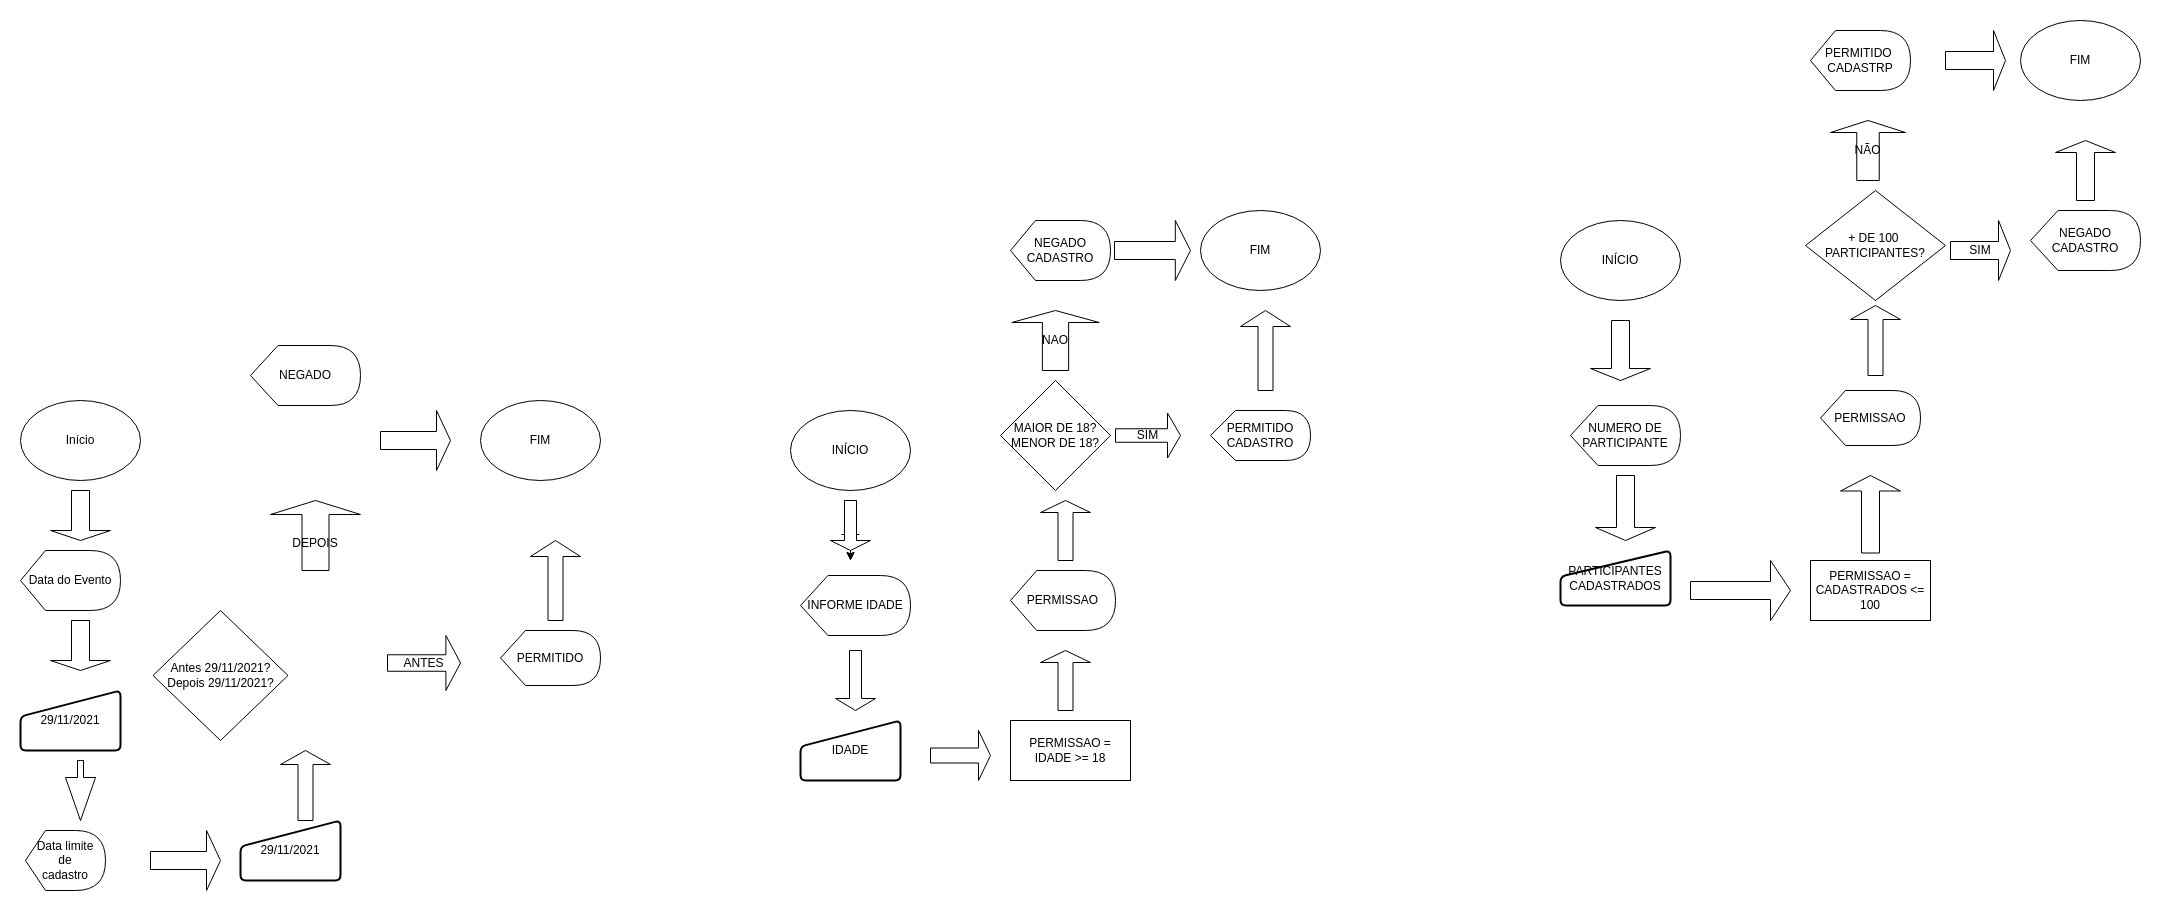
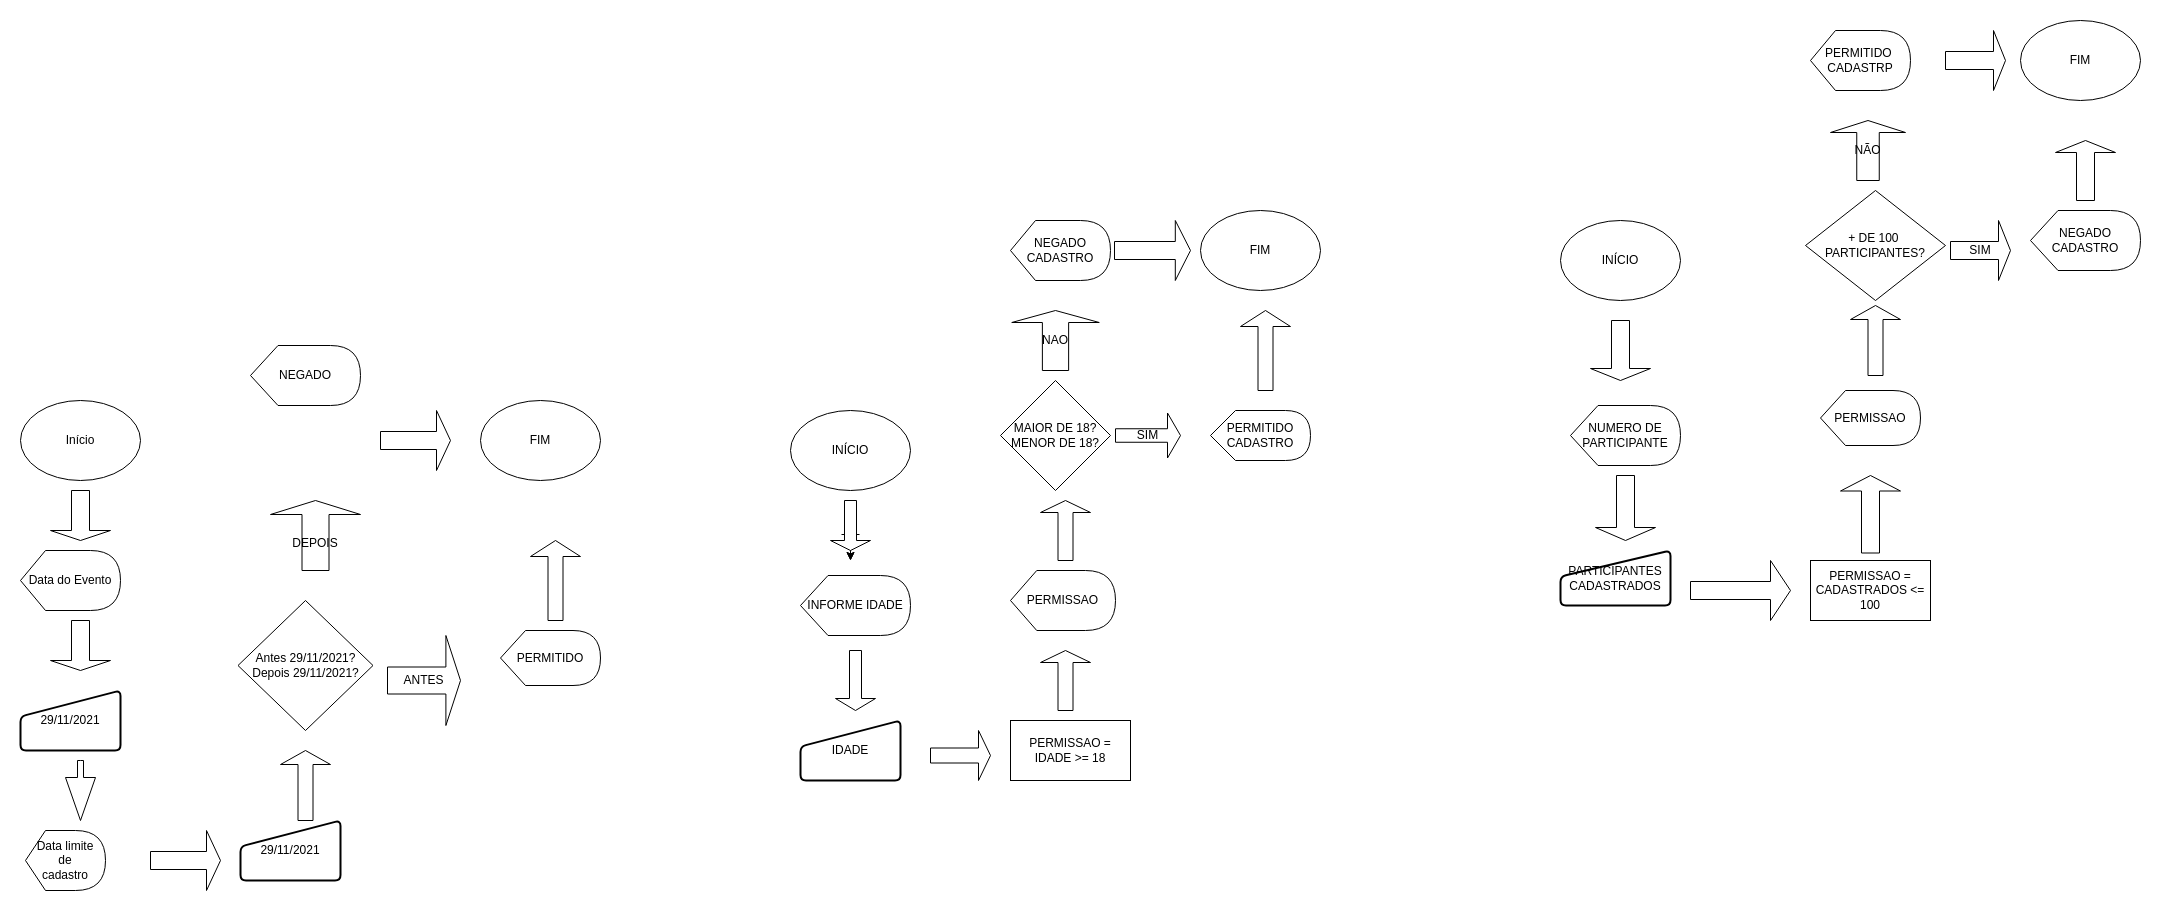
node "ANTES": size 73x55 -> 73x90
node "Antes 29/11/2021? Depois 29/11/2021?": moved (221, 676) -> (306, 666)
